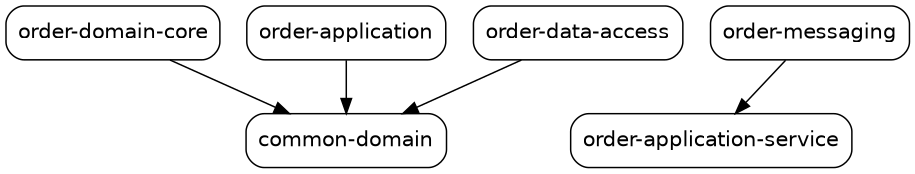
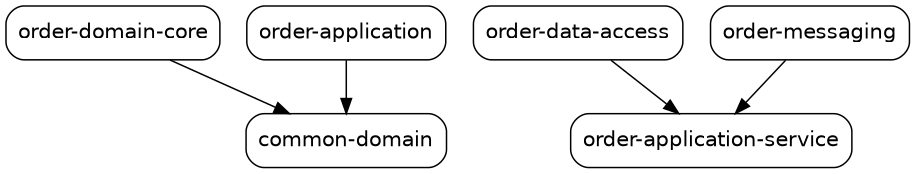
edge "order-data-access" -> "common-domain": now "order-data-access" -> "order-application-service"
